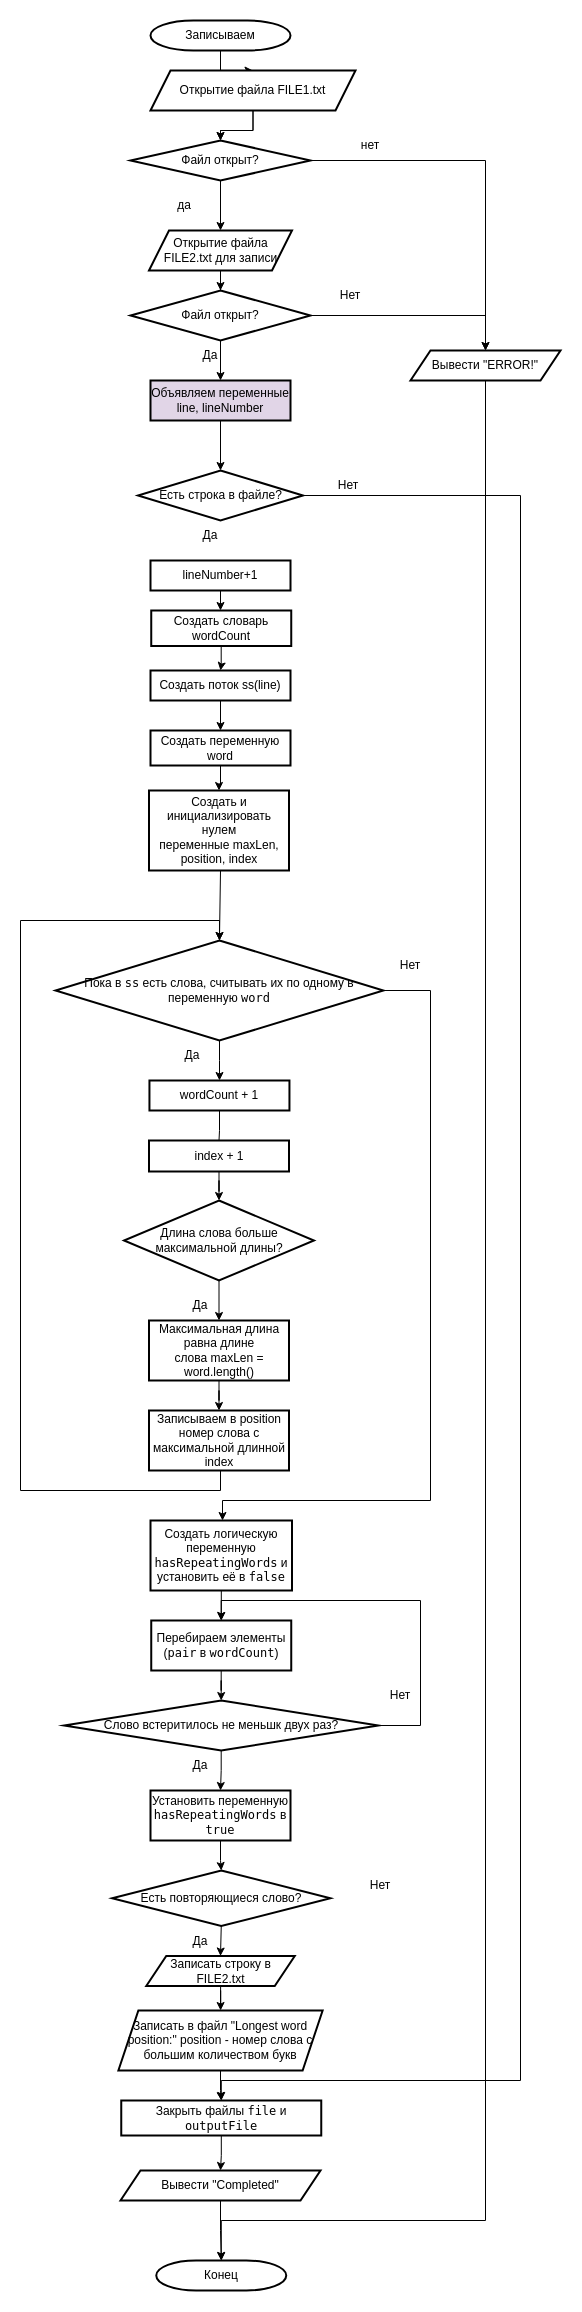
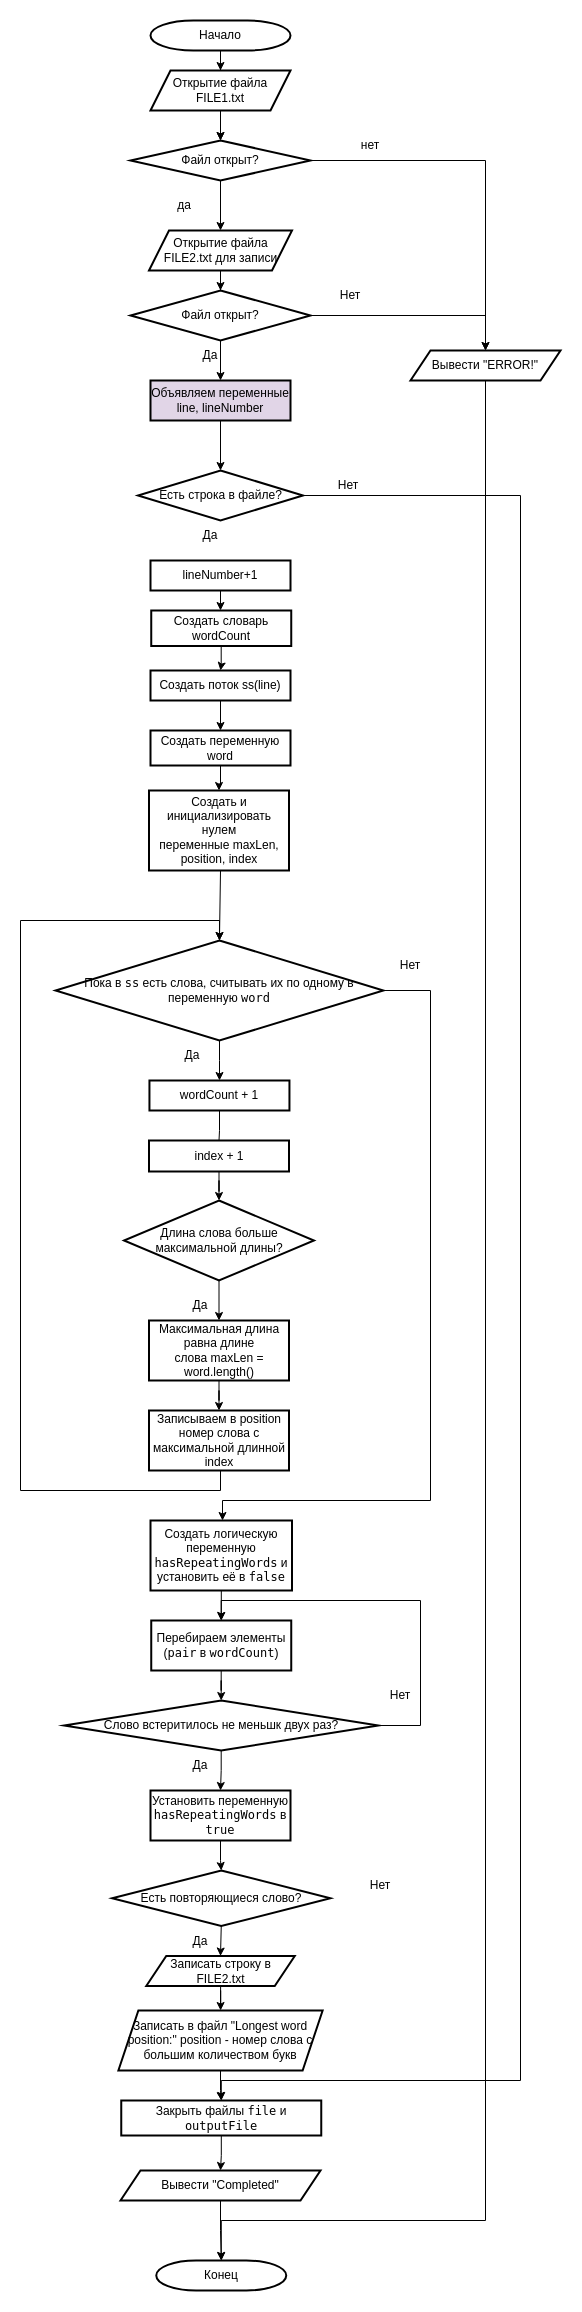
node "Записываем": label "Записываем" -> "Начало"
node "Открытие файла FILE1.txt": size 205x40 -> 140x40
